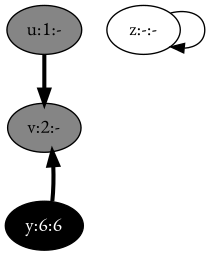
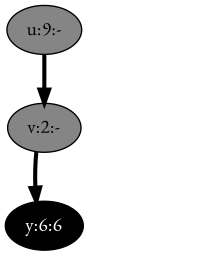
node "u:1:-": label "u:1:-" -> "u:9:-"
node "z:-:-": removed
edge "y:6:6" -> "v:2:-": reversed
